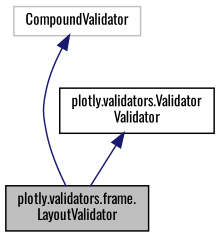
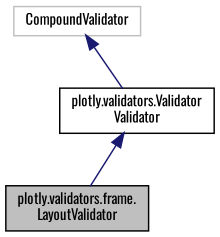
edge "plotly.validators.frame. LayoutValidator" -> "CompoundValidator": now "plotly.validators.Validator Validator" -> "CompoundValidator"
